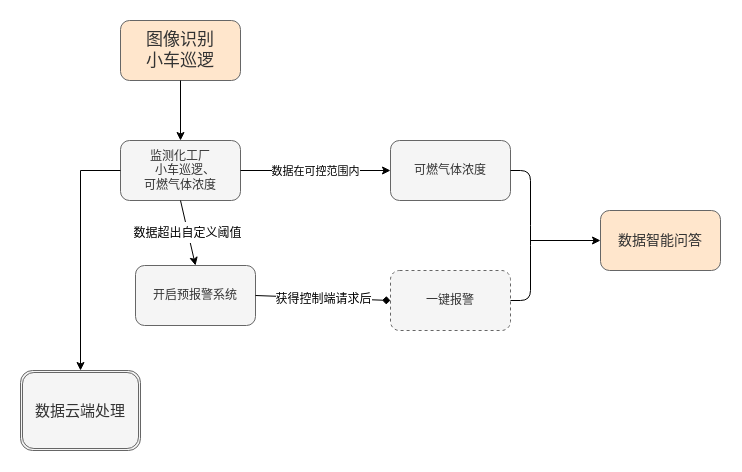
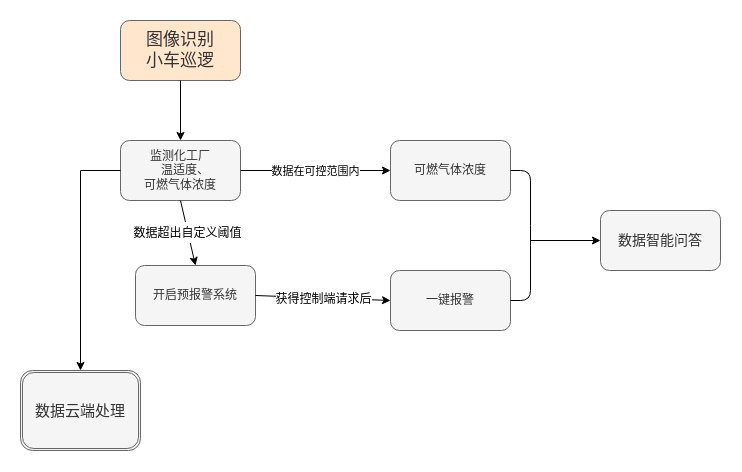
node "监测化工厂 小车巡逻、 可燃气体浓度": label "监测化工厂 小车巡逻、 可燃气体浓度" -> "监测化工厂 温适度、 可燃气体浓度"
node "数据智能问答": fillcolor #ffe6cc -> #f5f5f5
edge "开启预报警系统" -> "一键报警": arrowhead diamond -> classic
node "一键报警": style dashed -> solid
